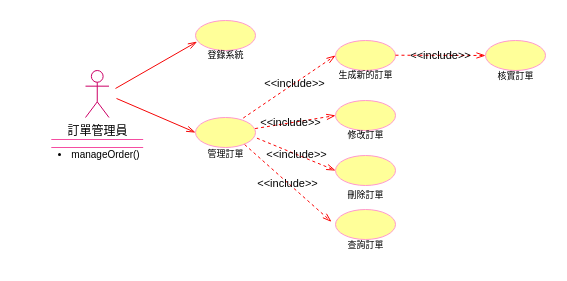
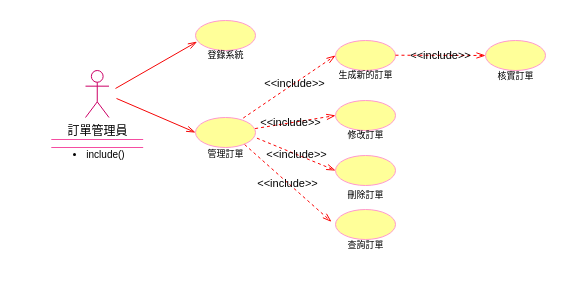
node "manageOrder()": label "manageOrder()" -> "include()"
